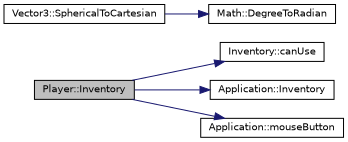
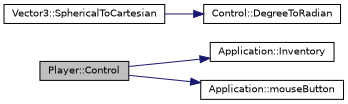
node "Math::DegreeToRadian": label "Math::DegreeToRadian" -> "Control::DegreeToRadian"
node "Inventory::canUse": removed
node "Player::Inventory": label "Player::Inventory" -> "Player::Control"
